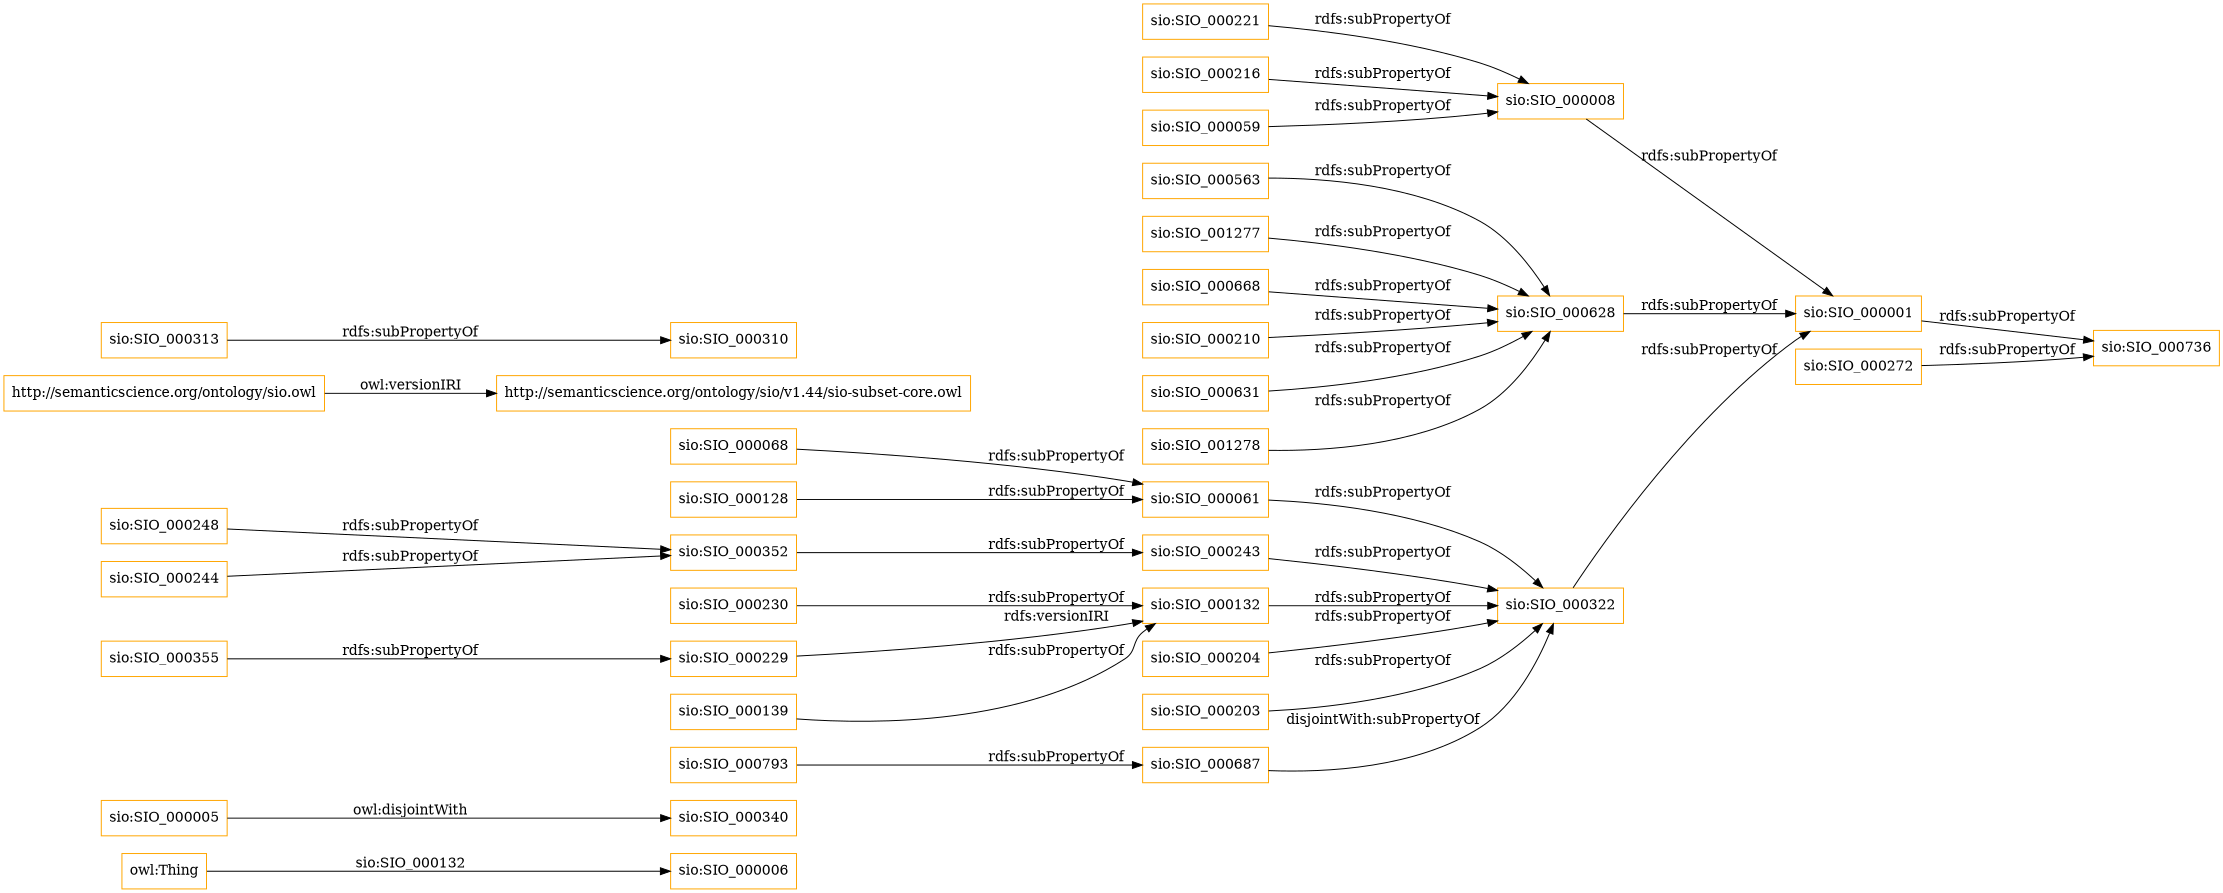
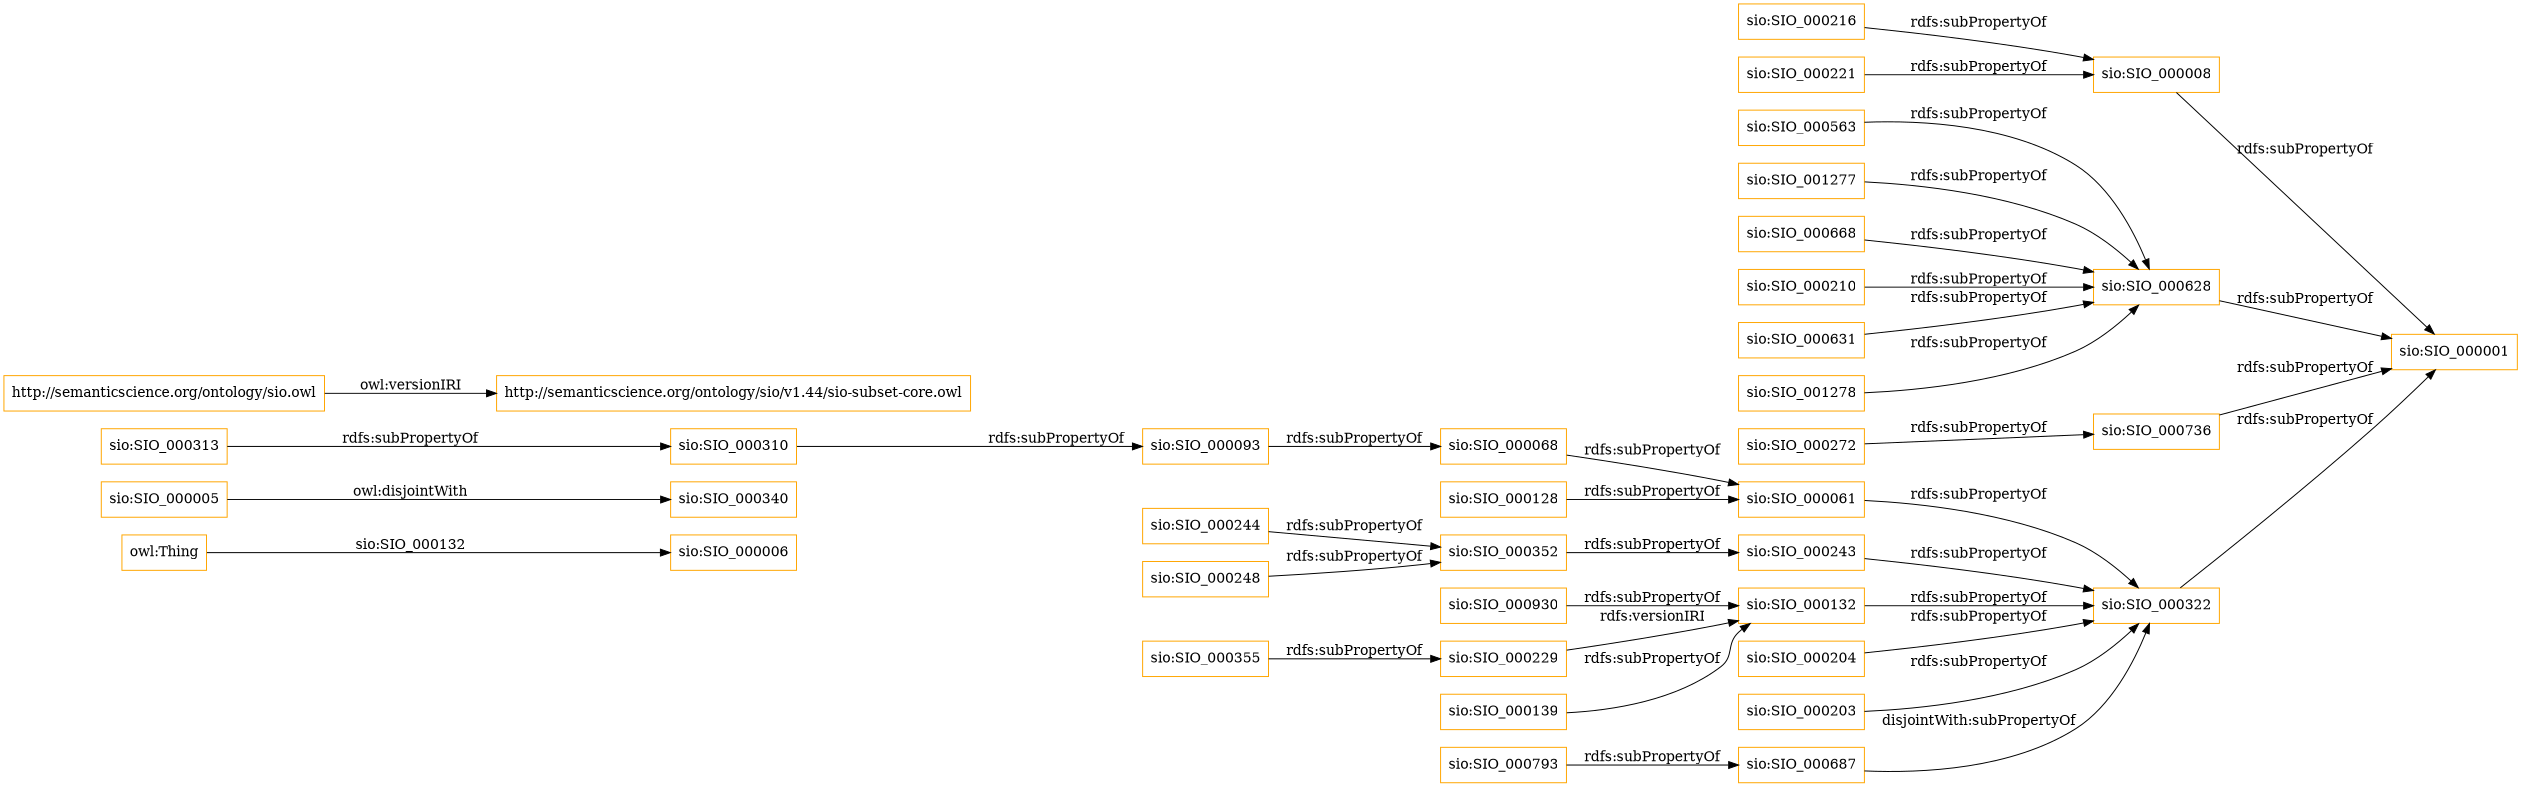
node "sio:SIO_000059": removed
edge "sio:SIO_000001" -> "sio:SIO_000736": reversed
node "sio:SIO_000093": added
node "sio:SIO_000230": label "sio:SIO_000230" -> "sio:SIO_000930"
